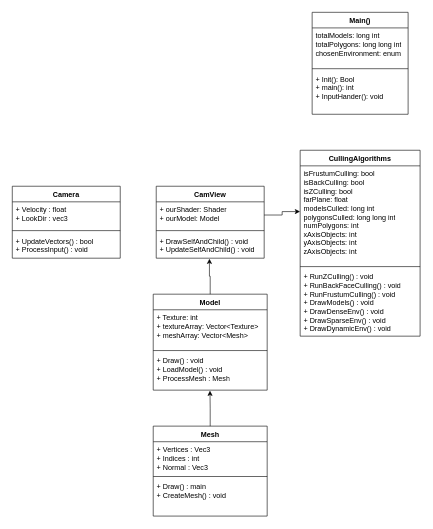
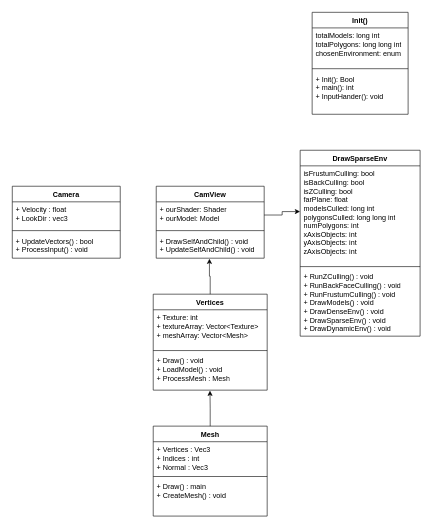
node "Main()": label "Main()" -> "Init()"
node "CullingAlgorithms": label "CullingAlgorithms" -> "DrawSparseEnv"
node "Model": label "Model" -> "Vertices"
